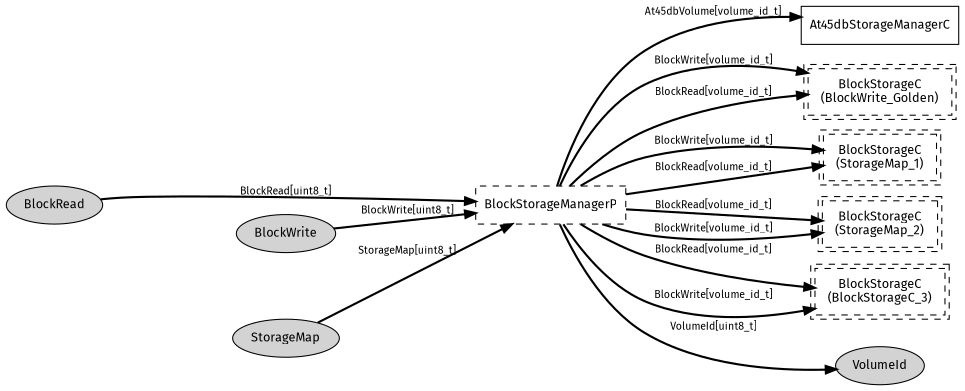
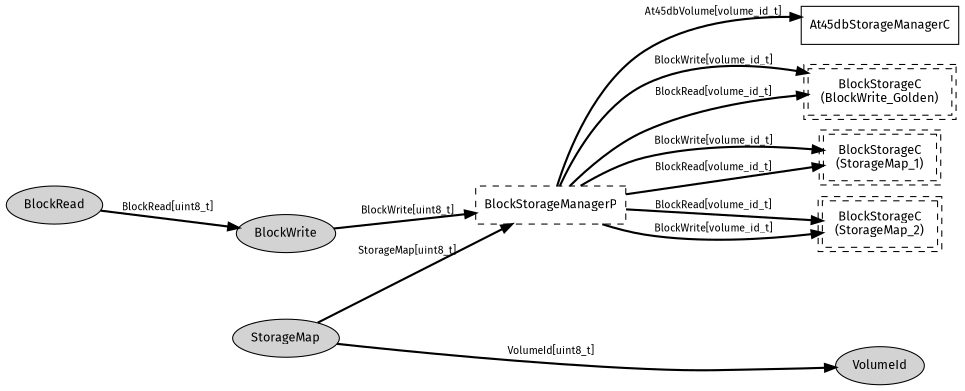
edge "BlockRead" -> "BlockStorageManagerP": now "BlockRead" -> "BlockWrite"
node "BlockStorageC (BlockStorageC_3)": removed
edge "BlockStorageManagerP" -> "VolumeId": now "StorageMap" -> "VolumeId"
